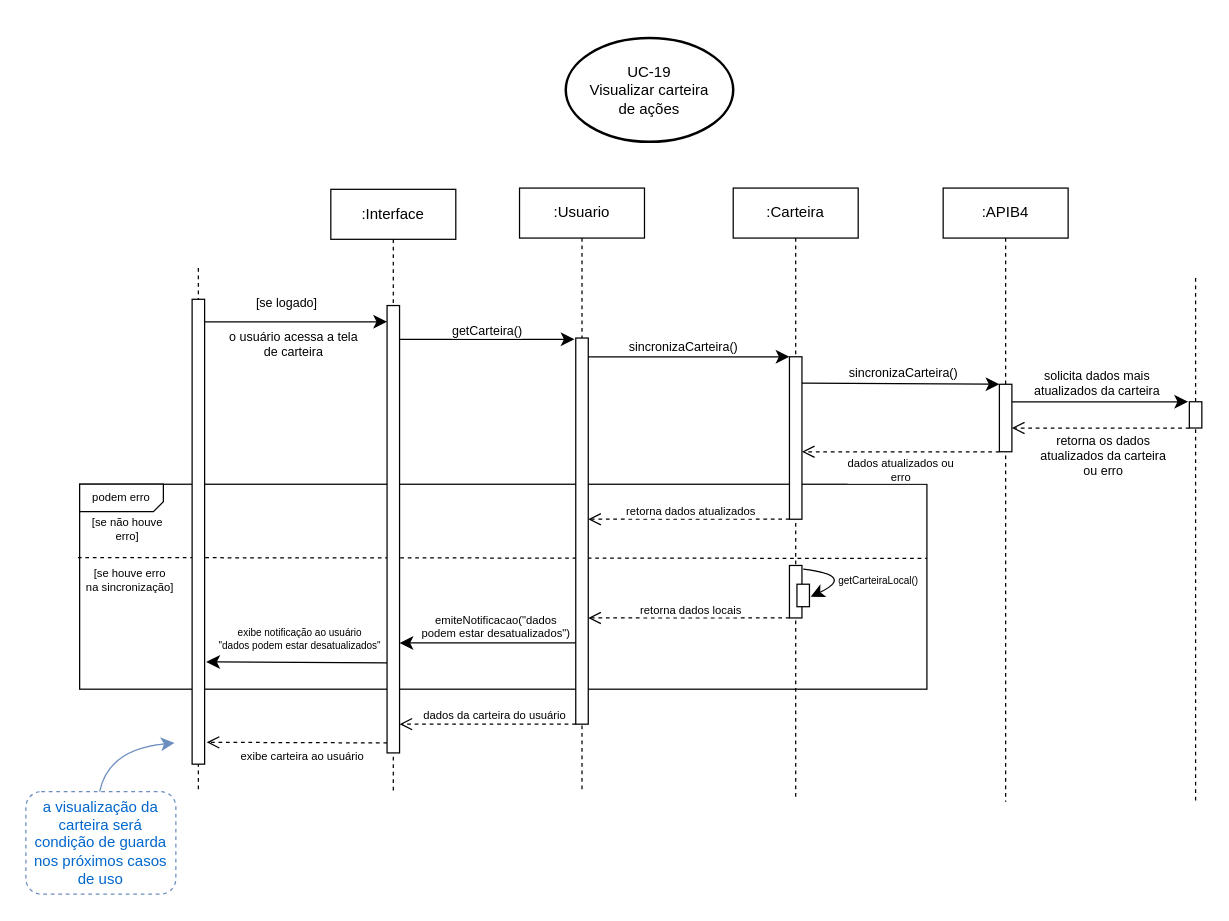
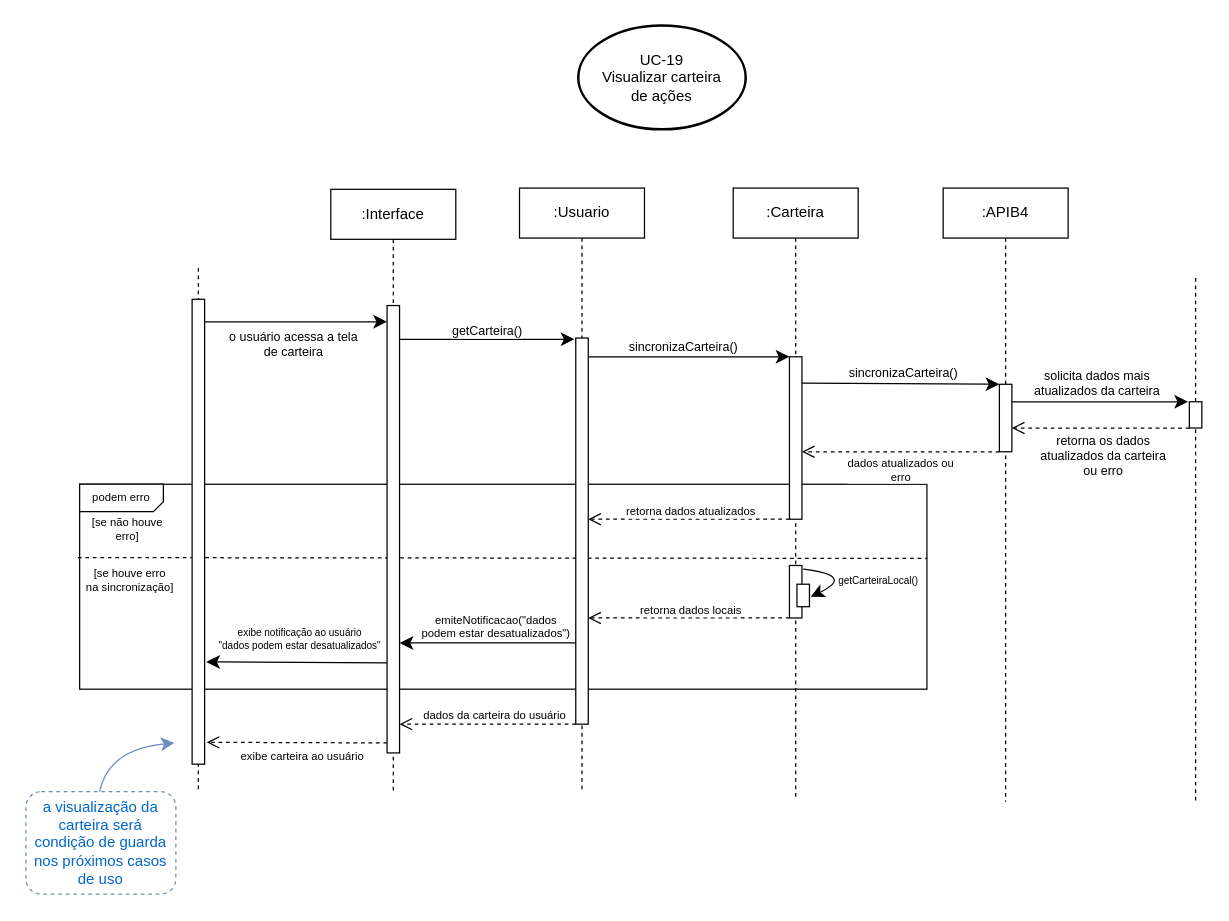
node "UC-19 Visualizar carteira de ações": moved (649, 90) -> (662, 78)
node "[se logado]": removed
